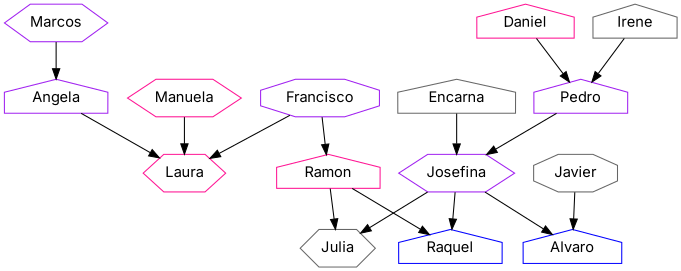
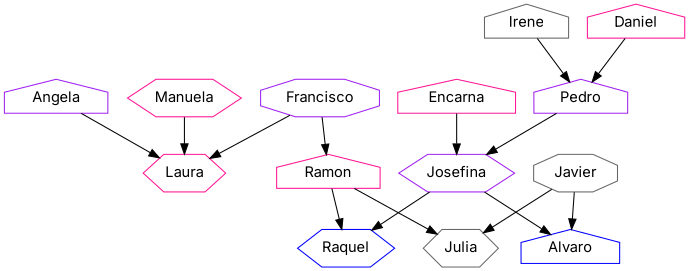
node "Marcos": removed
node "Encarna": color gray40 -> deeppink
edge "Josefina" -> "Julia": now "Javier" -> "Julia"
node "Raquel": shape house -> hexagon
